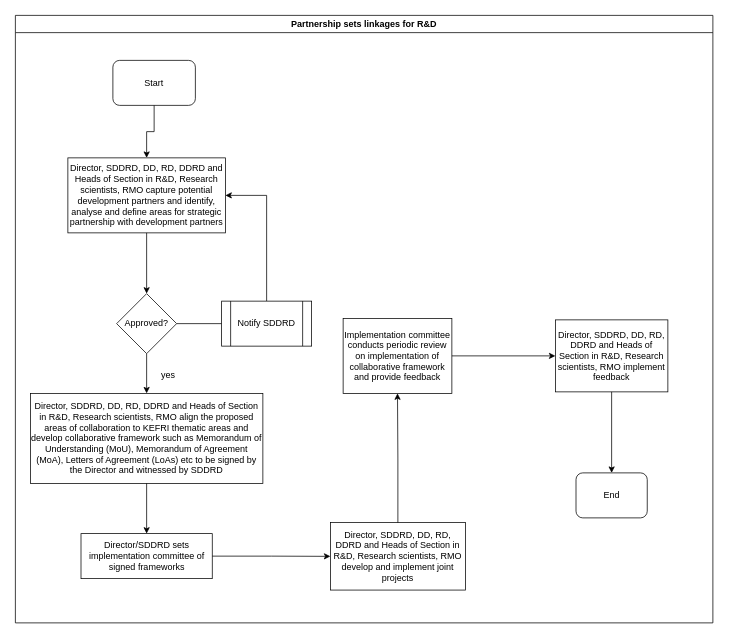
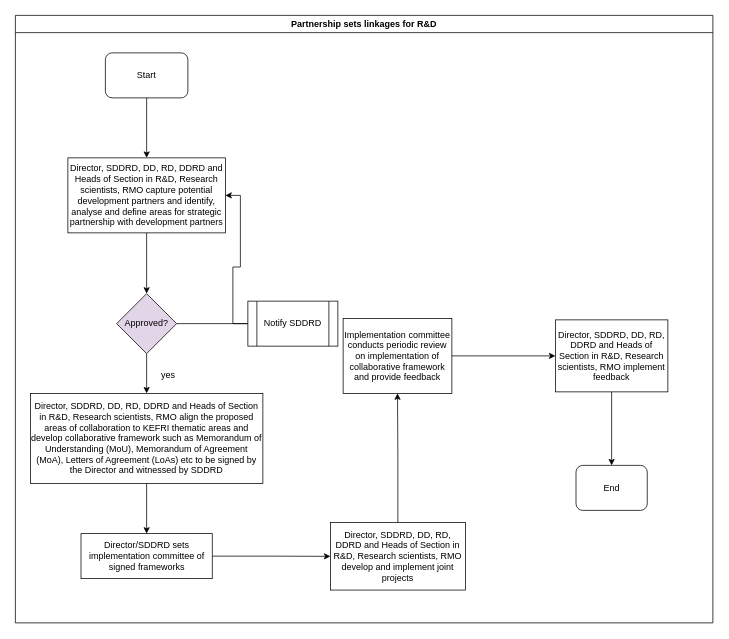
node "Start": moved (154, 83) -> (147, 75)
node "Approved?": fillcolor #ffffff -> #e1d5e7
node "Notify SDDRD": moved (267, 324) -> (293, 324)
node "End": moved (612, 495) -> (612, 488)
